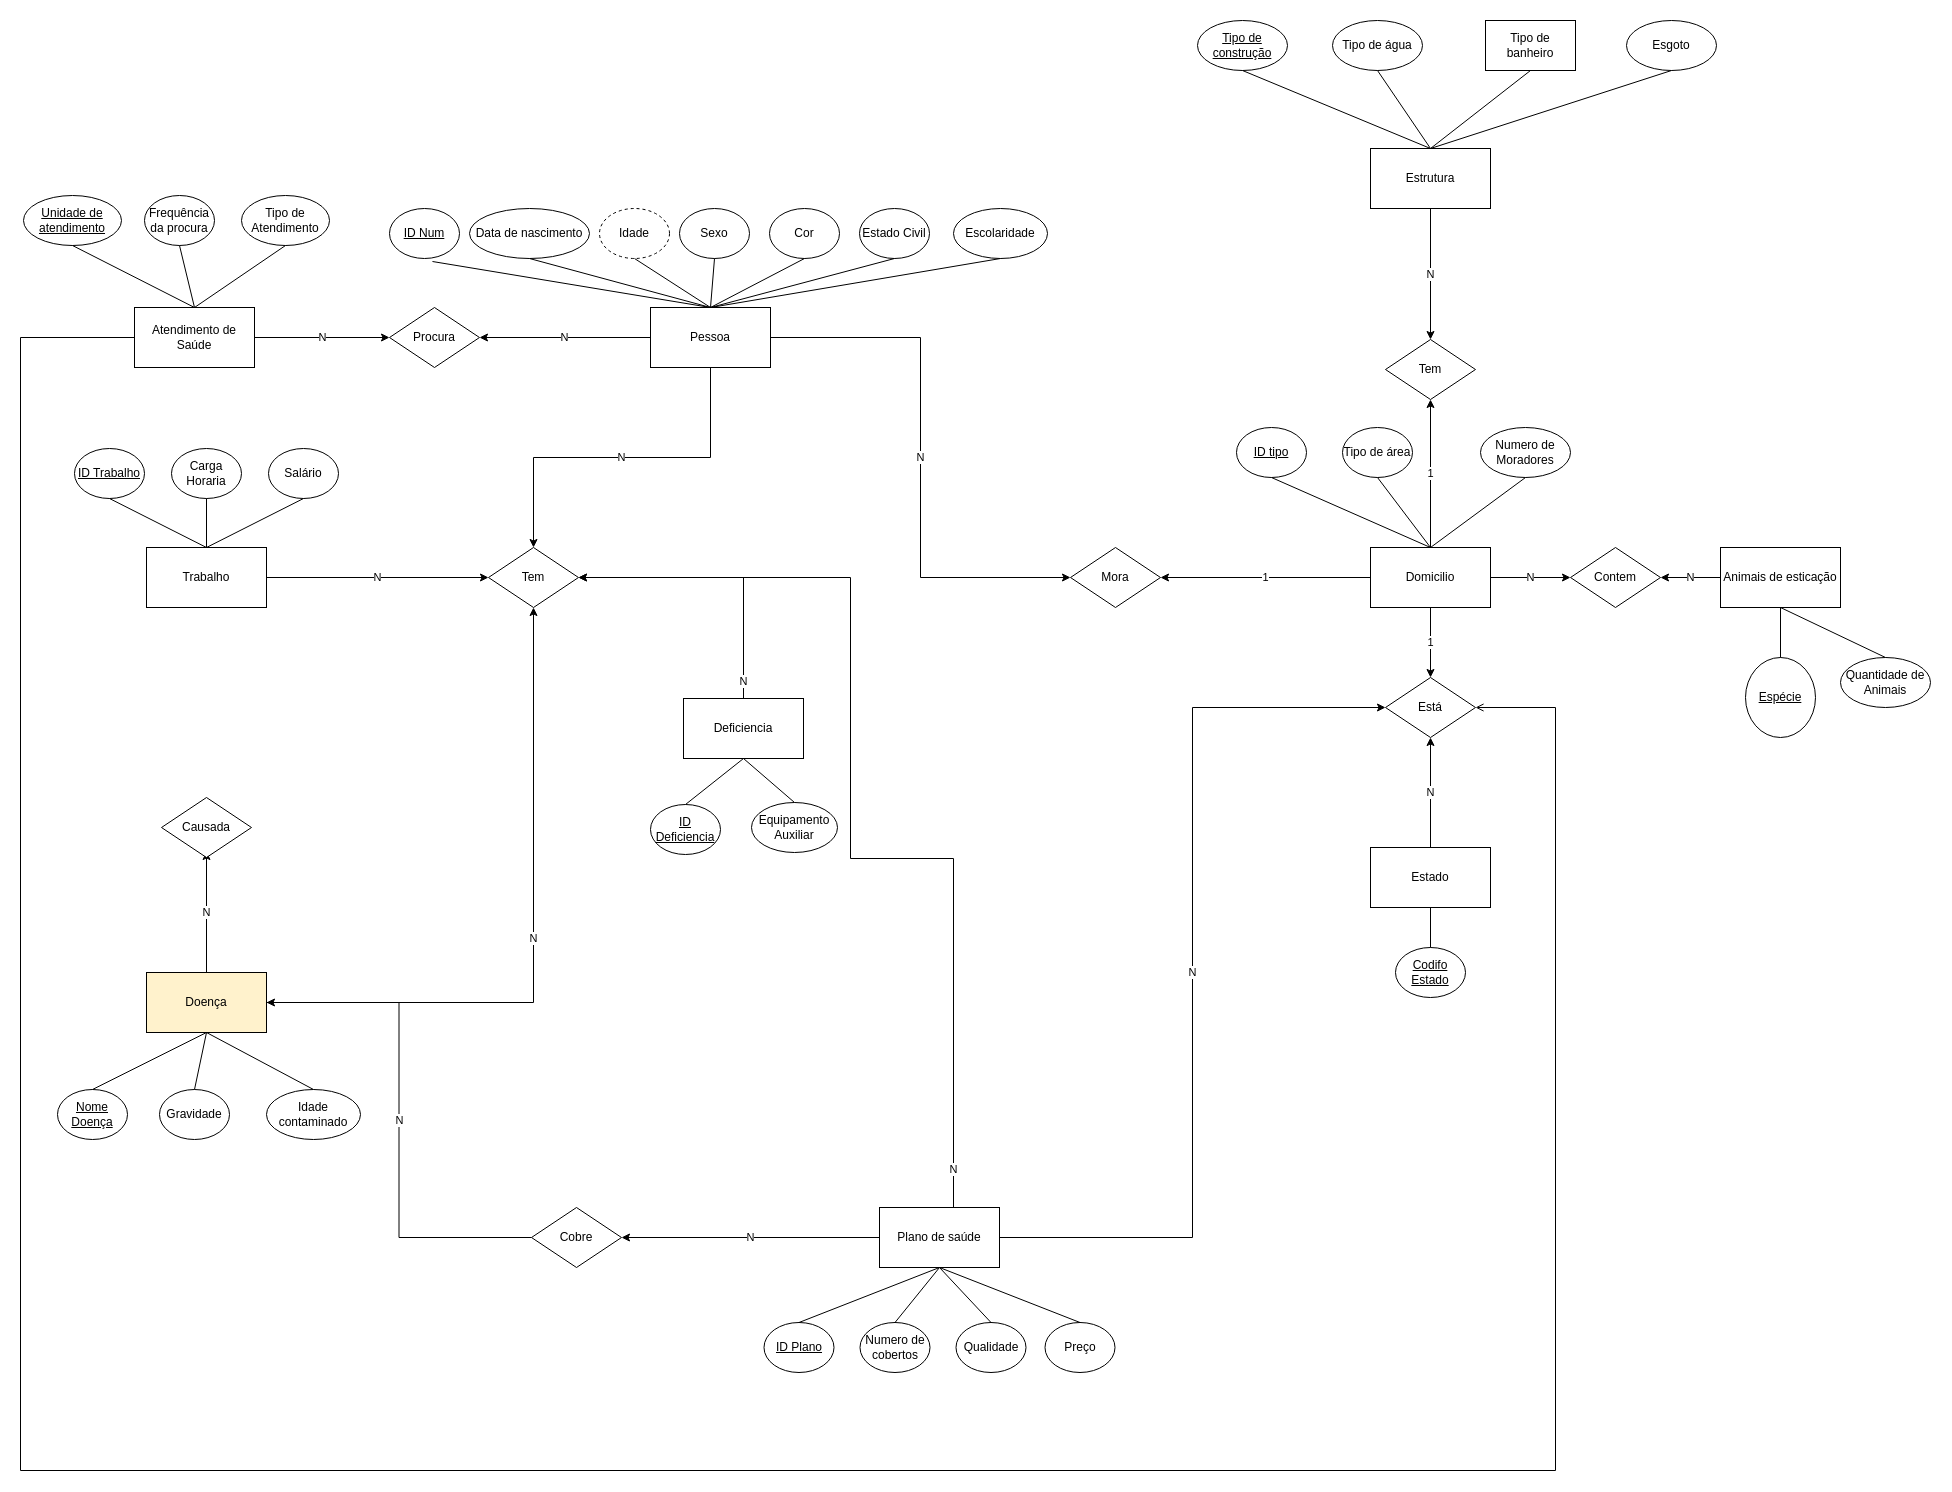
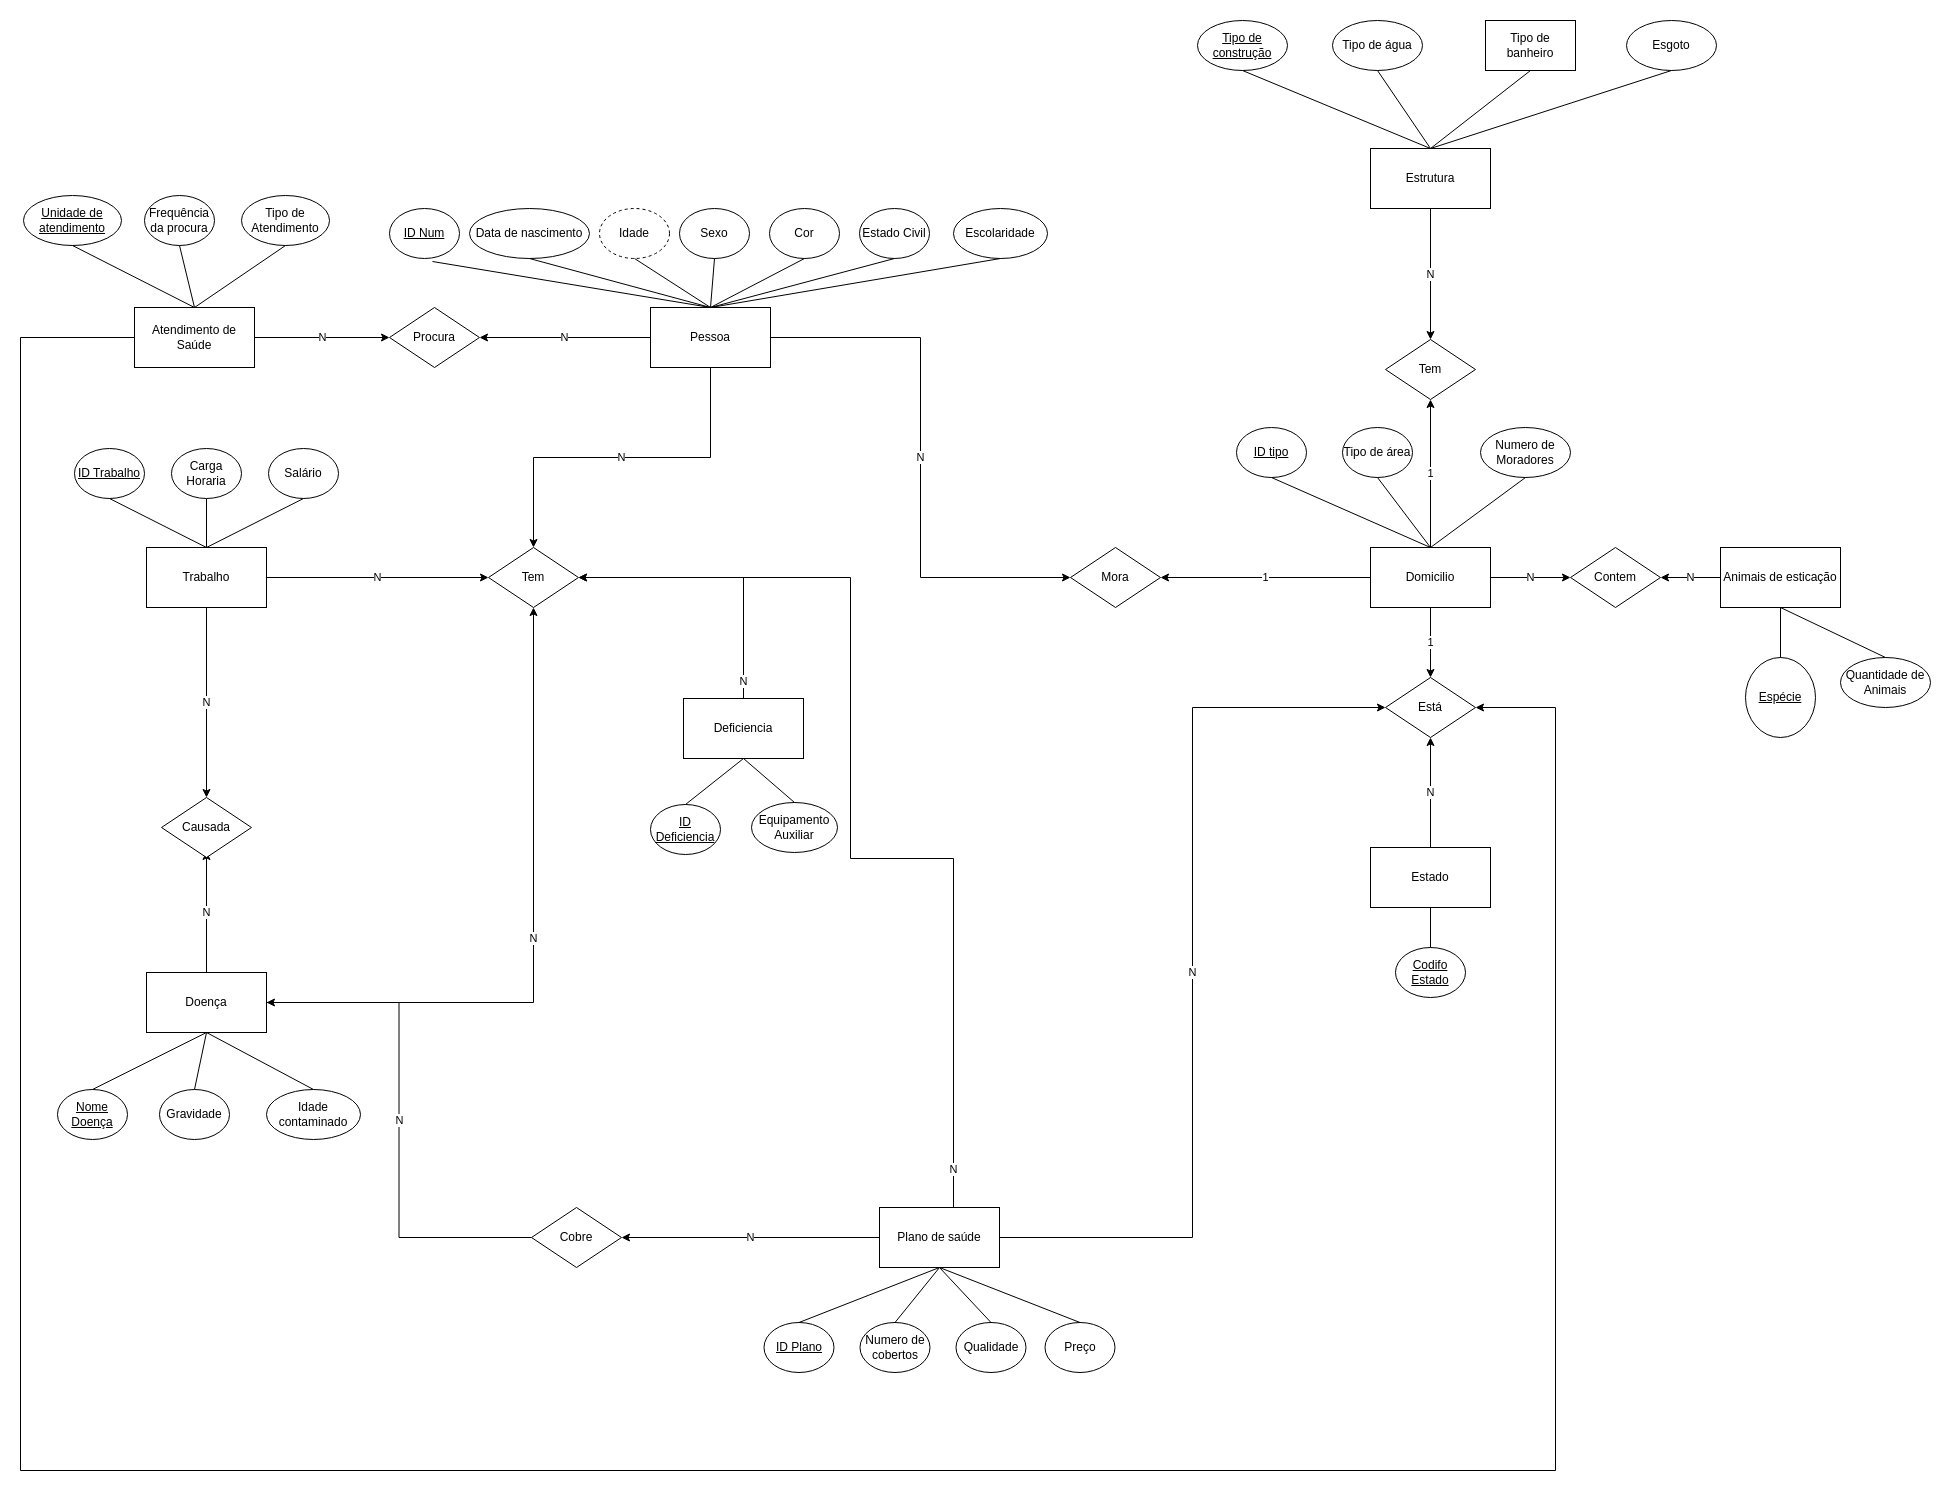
edge "Trabalho" -> "Causada": added, label "N"
edge "Atendimento de Saúde" -> "Está": arrowhead open -> classic
node "Doença": fillcolor #fff2cc -> #ffffff
